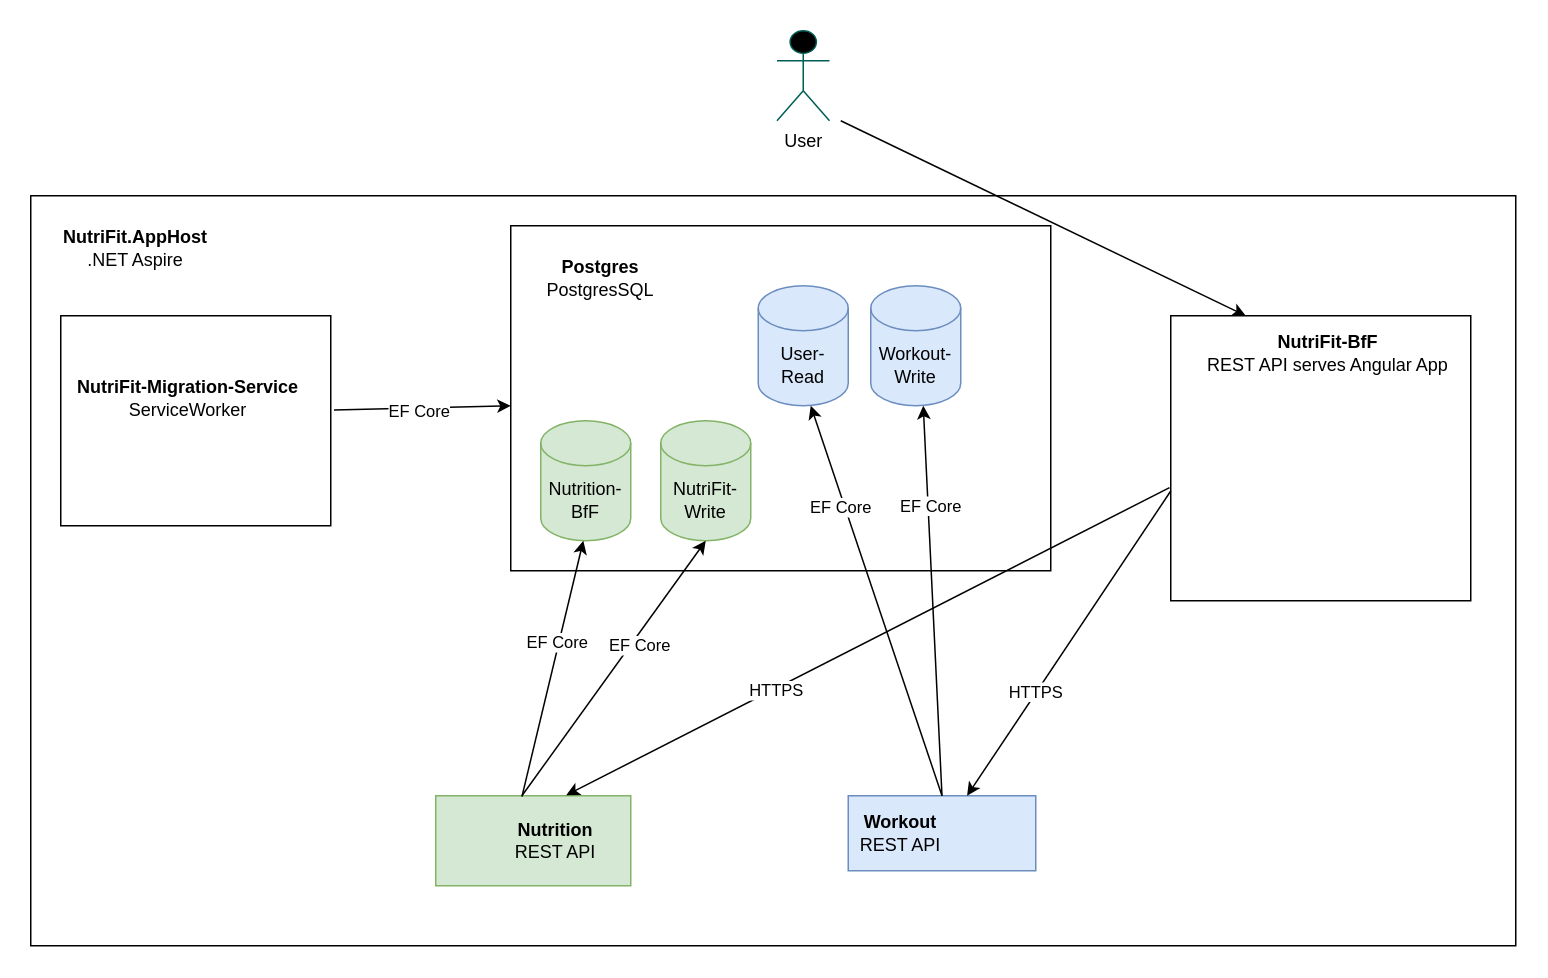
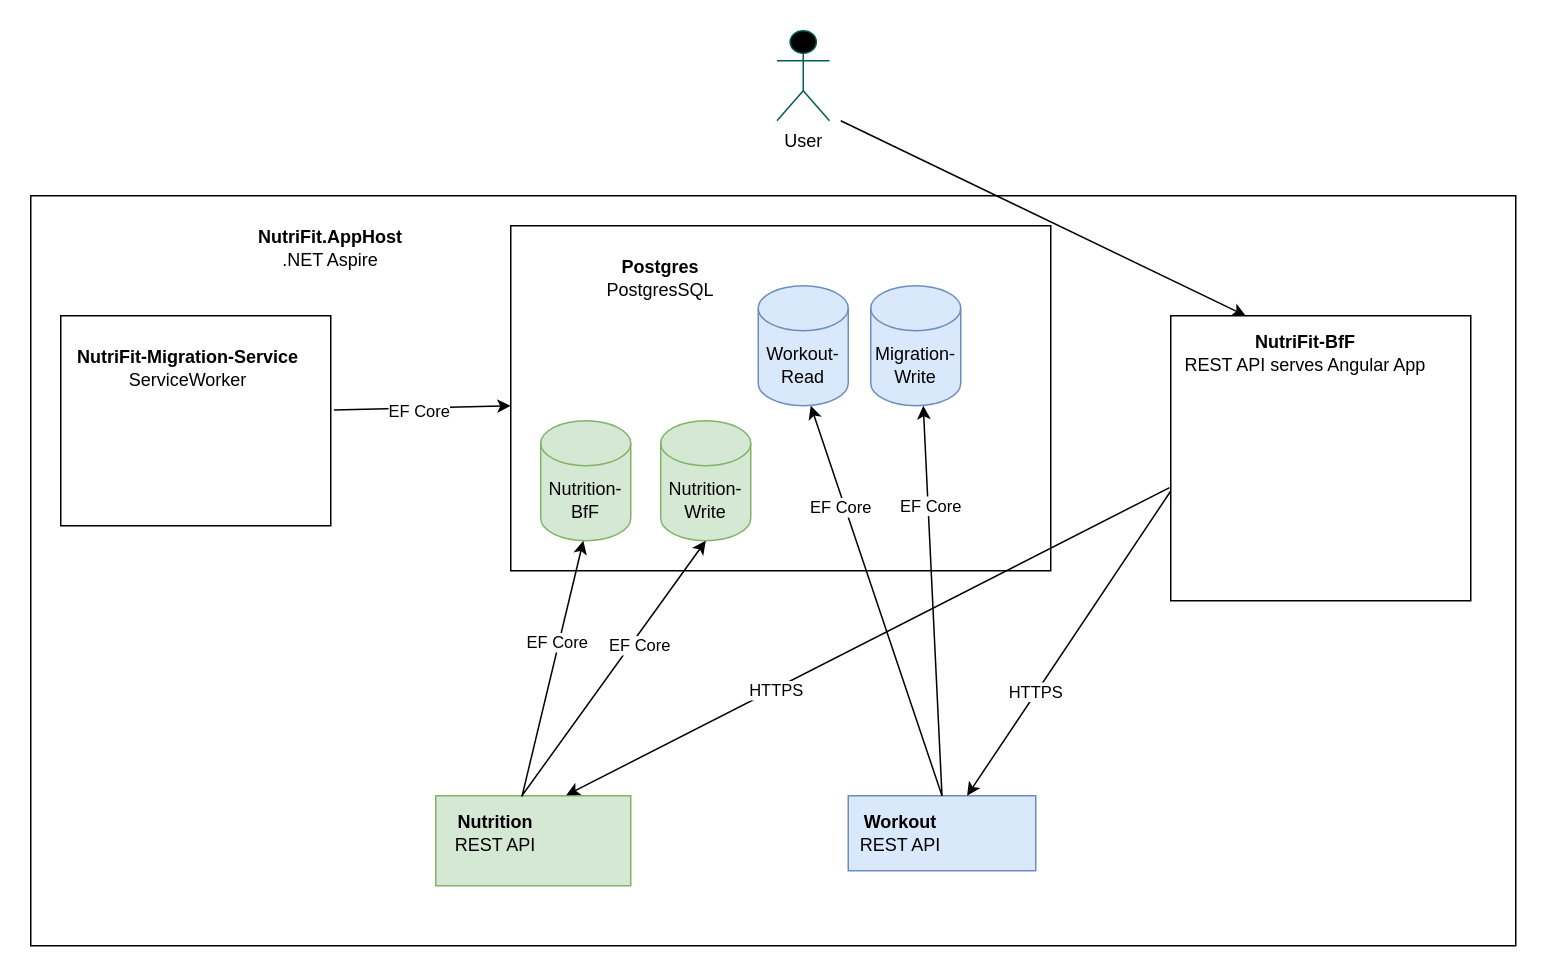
node "NutriFit.AppHost .NET Aspire": moved (136, 248) -> (331, 248)
node "Postgres PostgresSQL": moved (601, 278) -> (661, 278)
node "NutriFit-BfF REST API serves Angular App": moved (1328, 353) -> (1306, 353)
node "User-Read": label "User-Read" -> "Workout-Read"
node "Workout-Write": label "Workout-Write" -> "Migration-Write"
node "NutriFit-Migration-Service ServiceWorker": moved (188, 398) -> (188, 368)
node "NutriFit-Write": label "NutriFit-Write" -> "Nutrition-Write"
node "Nutrition REST API": moved (556, 841) -> (496, 833)
